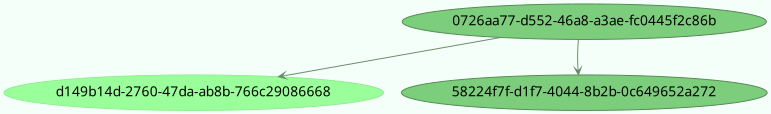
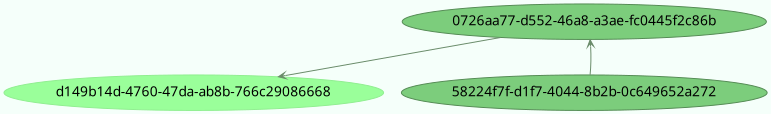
edge "0726aa77-d552-46a8-a3ae-fc0445f2c86b" -> "58224f7f-d1f7-4044-8b2b-0c649652a272": reversed
node "d149b14d-2760-47da-ab8b-766c29086668": label "d149b14d-2760-47da-ab8b-766c29086668" -> "d149b14d-4760-47da-ab8b-766c29086668"
